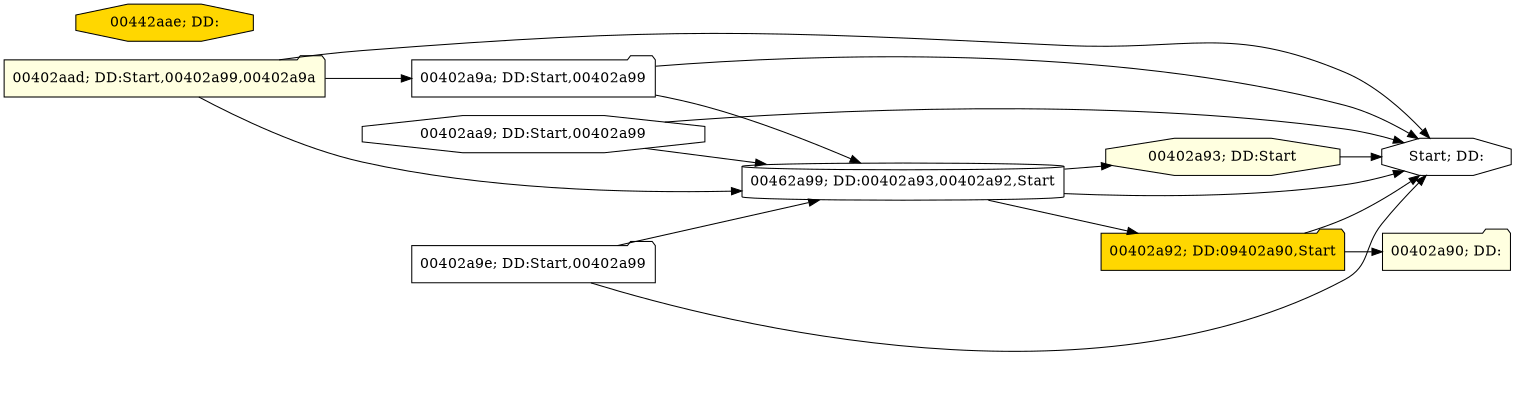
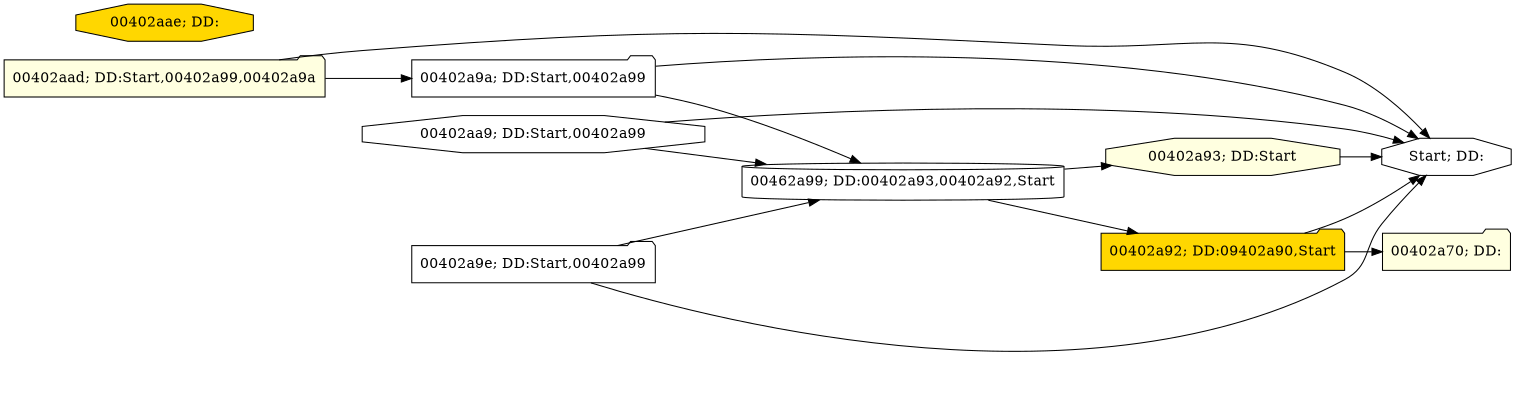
node "00442aae; DD:": label "00442aae; DD:" -> "00402aae; DD:"
edge "00402aad; DD:Start,00402a99,00402a9a" -> "00462a99; DD:00402a93,00402a92,Start": removed
edge "00462a99; DD:00402a93,00402a92,Start" -> "Start; DD:": removed
node "00402a90; DD:": label "00402a90; DD:" -> "00402a70; DD:"
